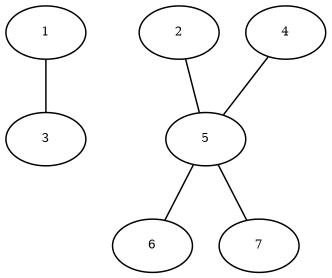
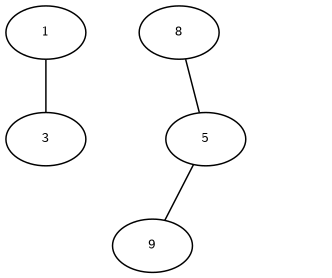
node "2": label "2" -> "8"
node "4": removed
node "6": label "6" -> "9"
node "7": removed
